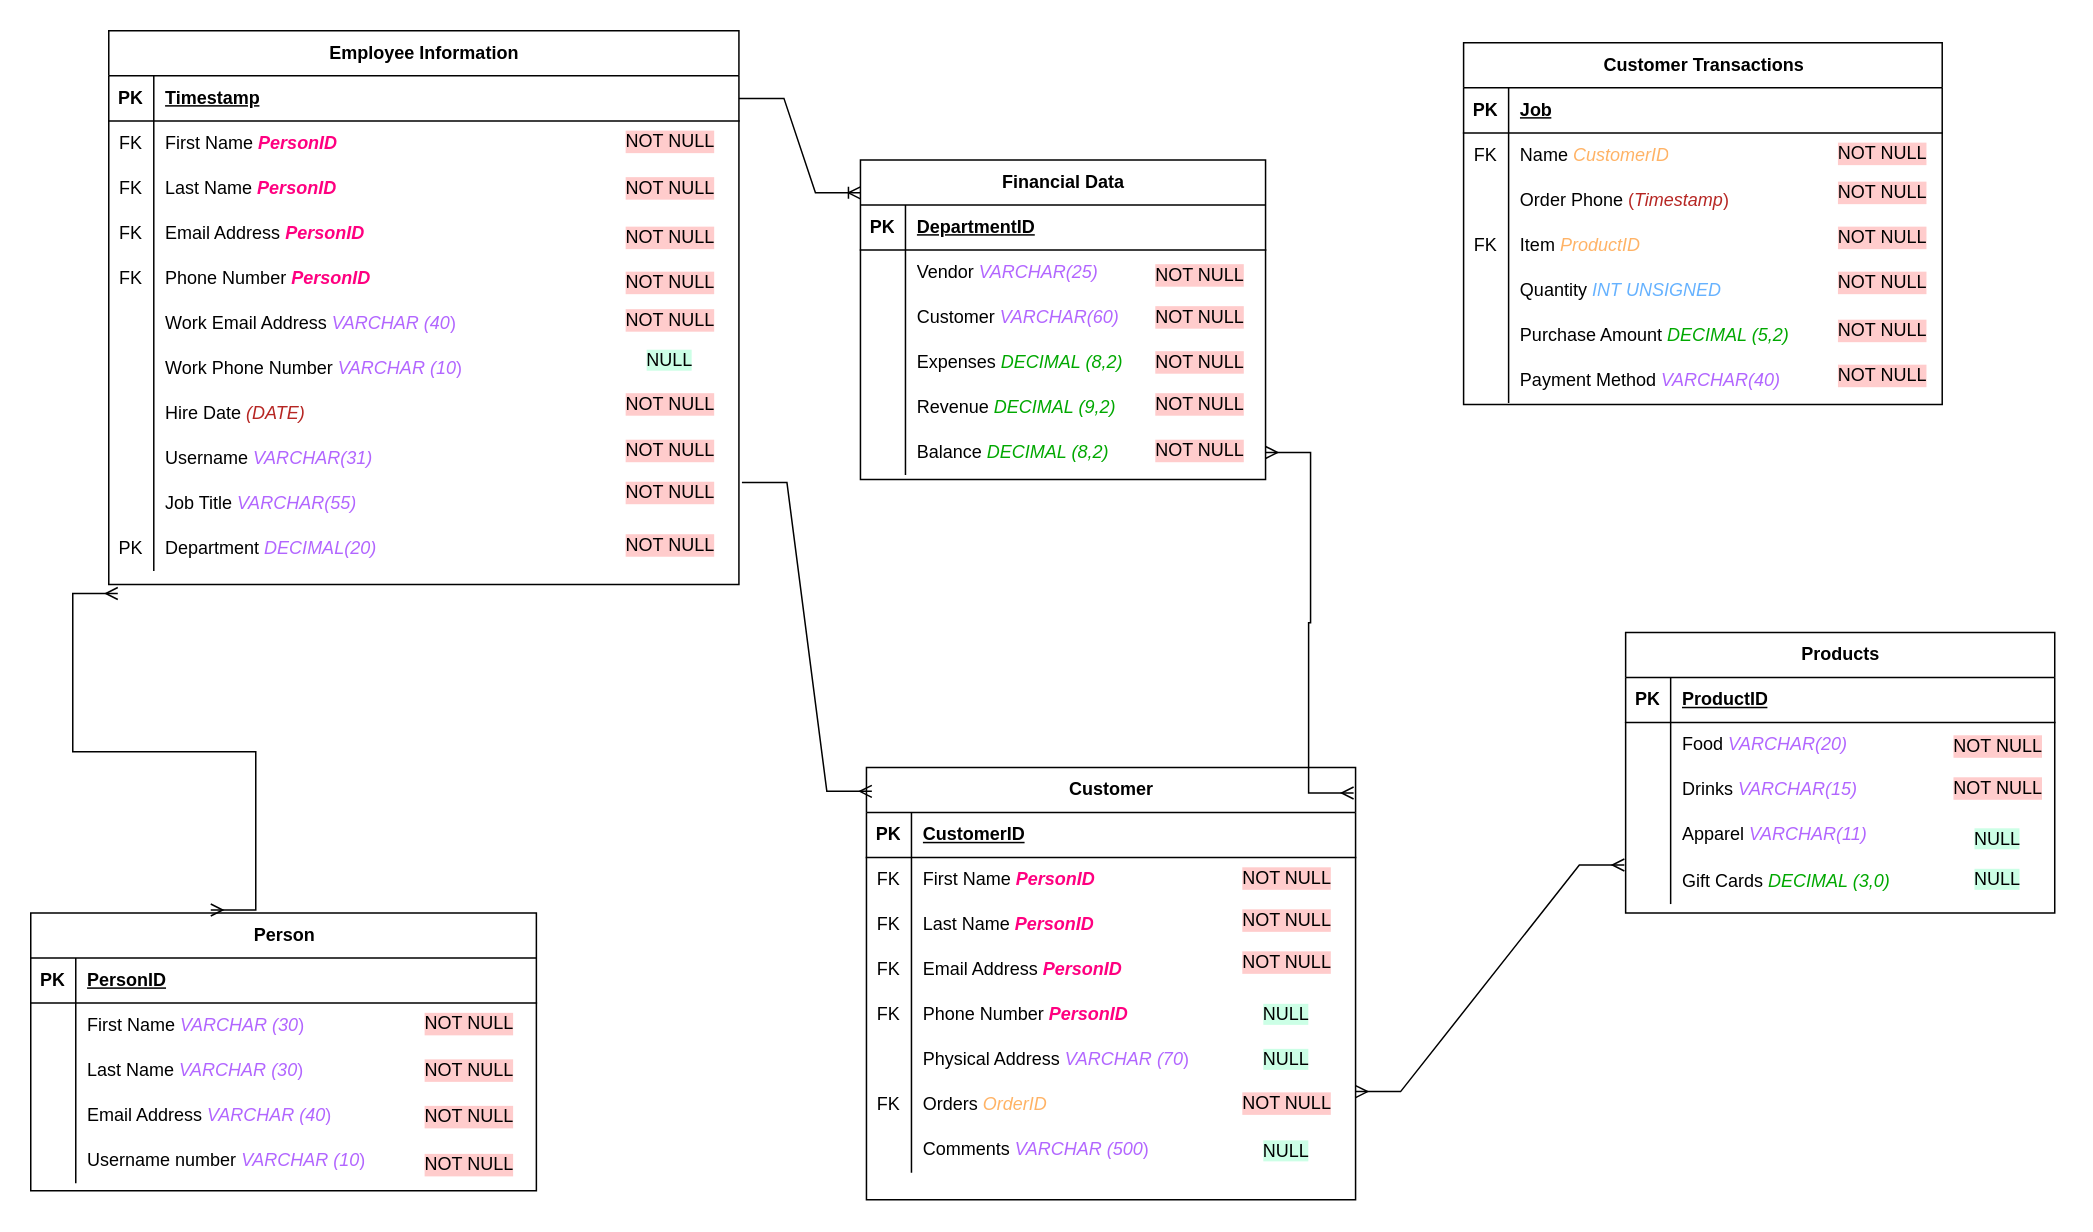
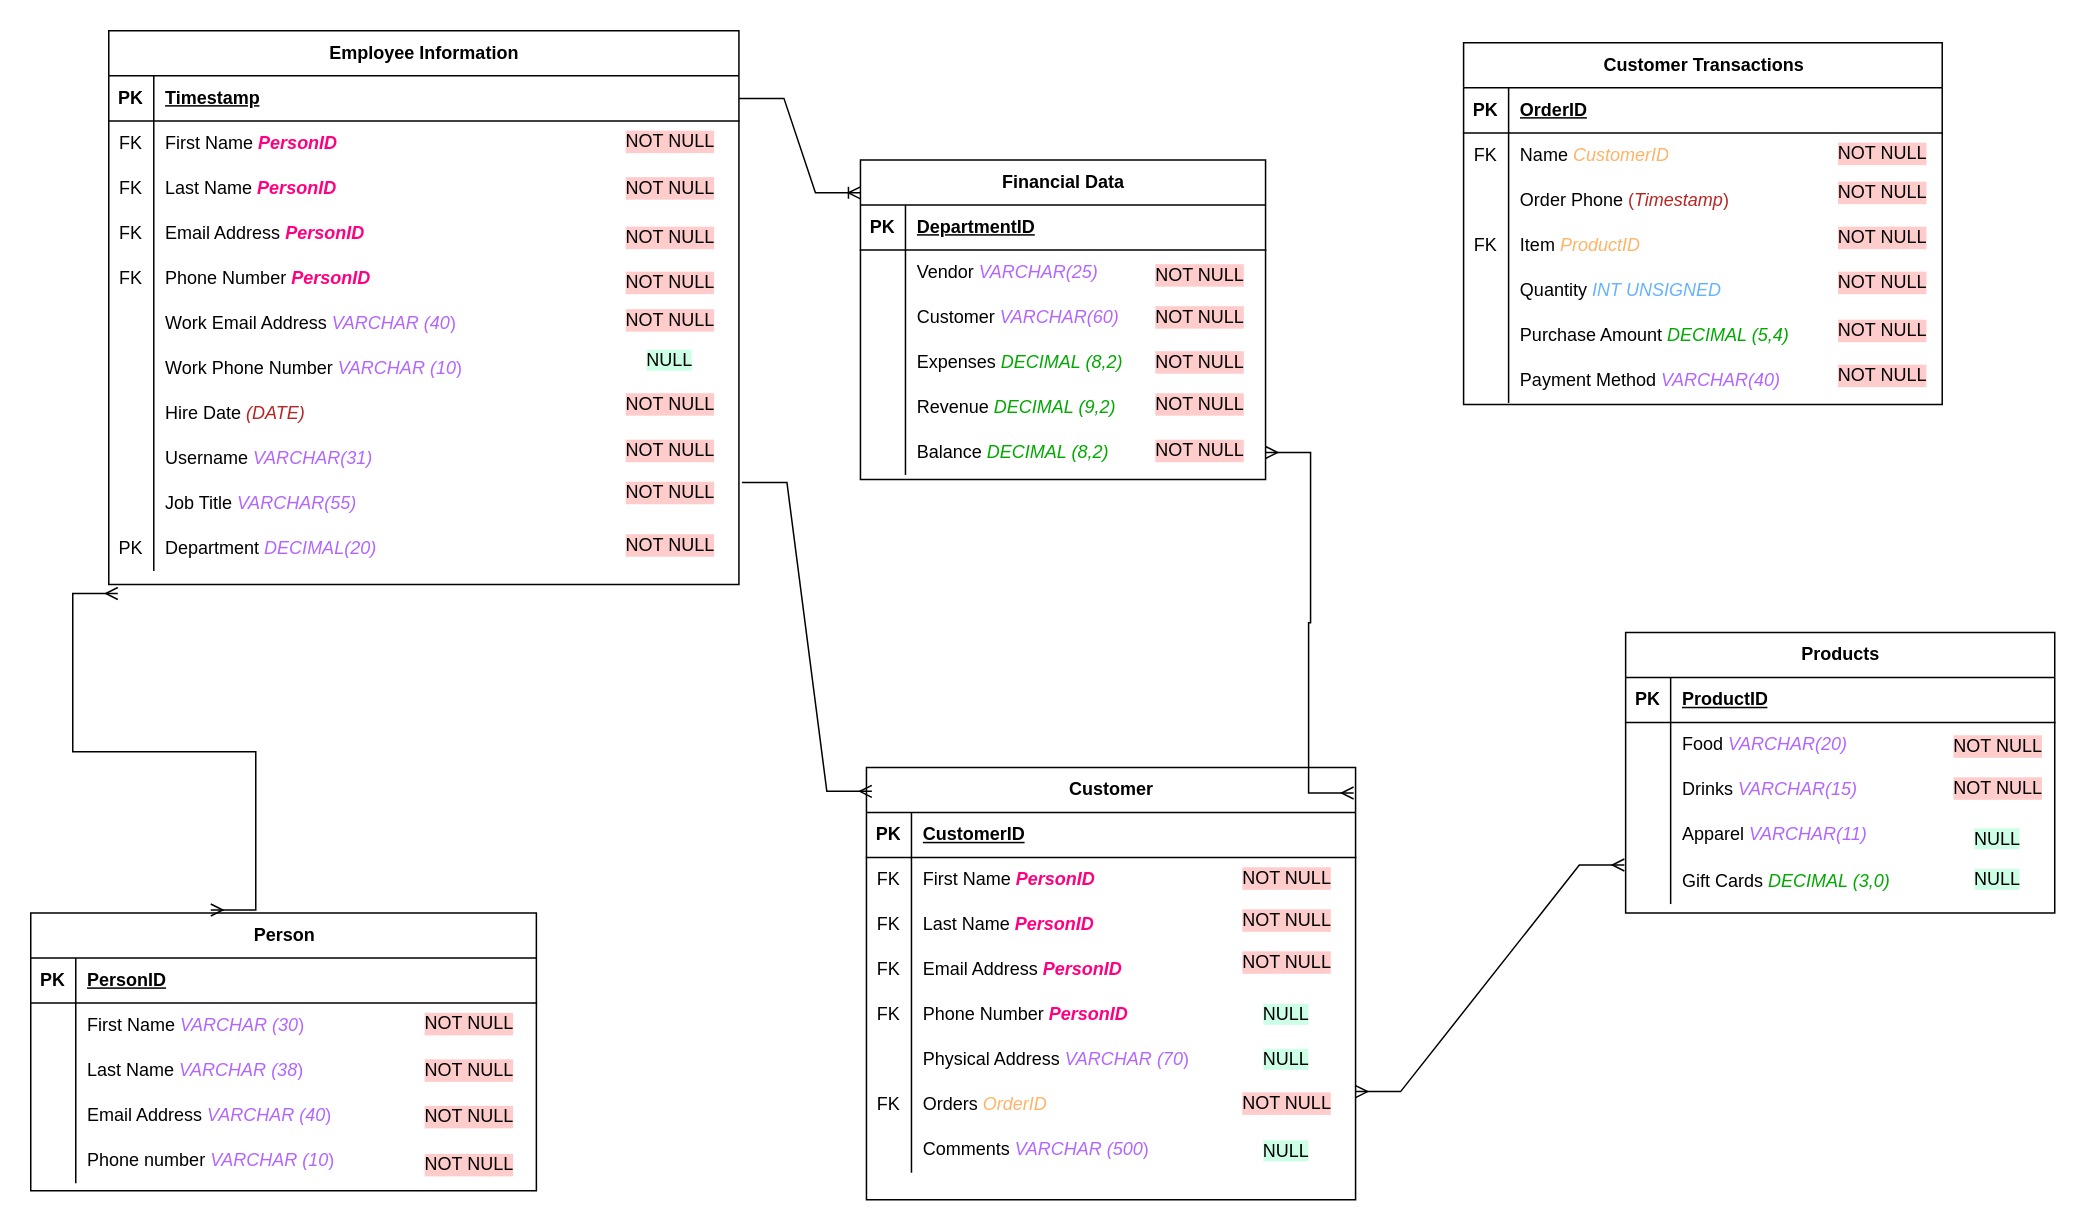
node "Job": label "Job" -> "OrderID"
node "Purchase Amount DECIMAL (5,2)": label "Purchase Amount DECIMAL (5,2)" -> "Purchase Amount DECIMAL (5,4)"
node "Last Name VARCHAR (30)": label "Last Name VARCHAR (30)" -> "Last Name VARCHAR (38)"
node "Username number VARCHAR (10)": label "Username number VARCHAR (10)" -> "Phone number VARCHAR (10)"
